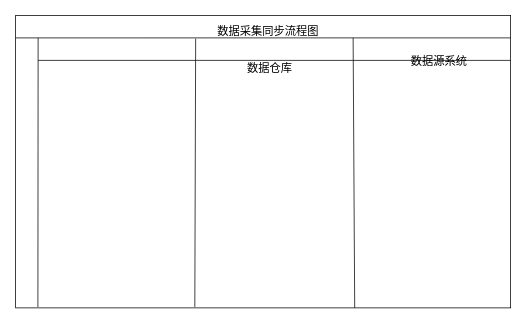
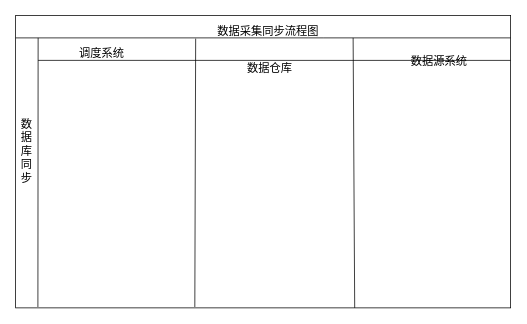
node "调度系统": added
node "数据库同步": added
